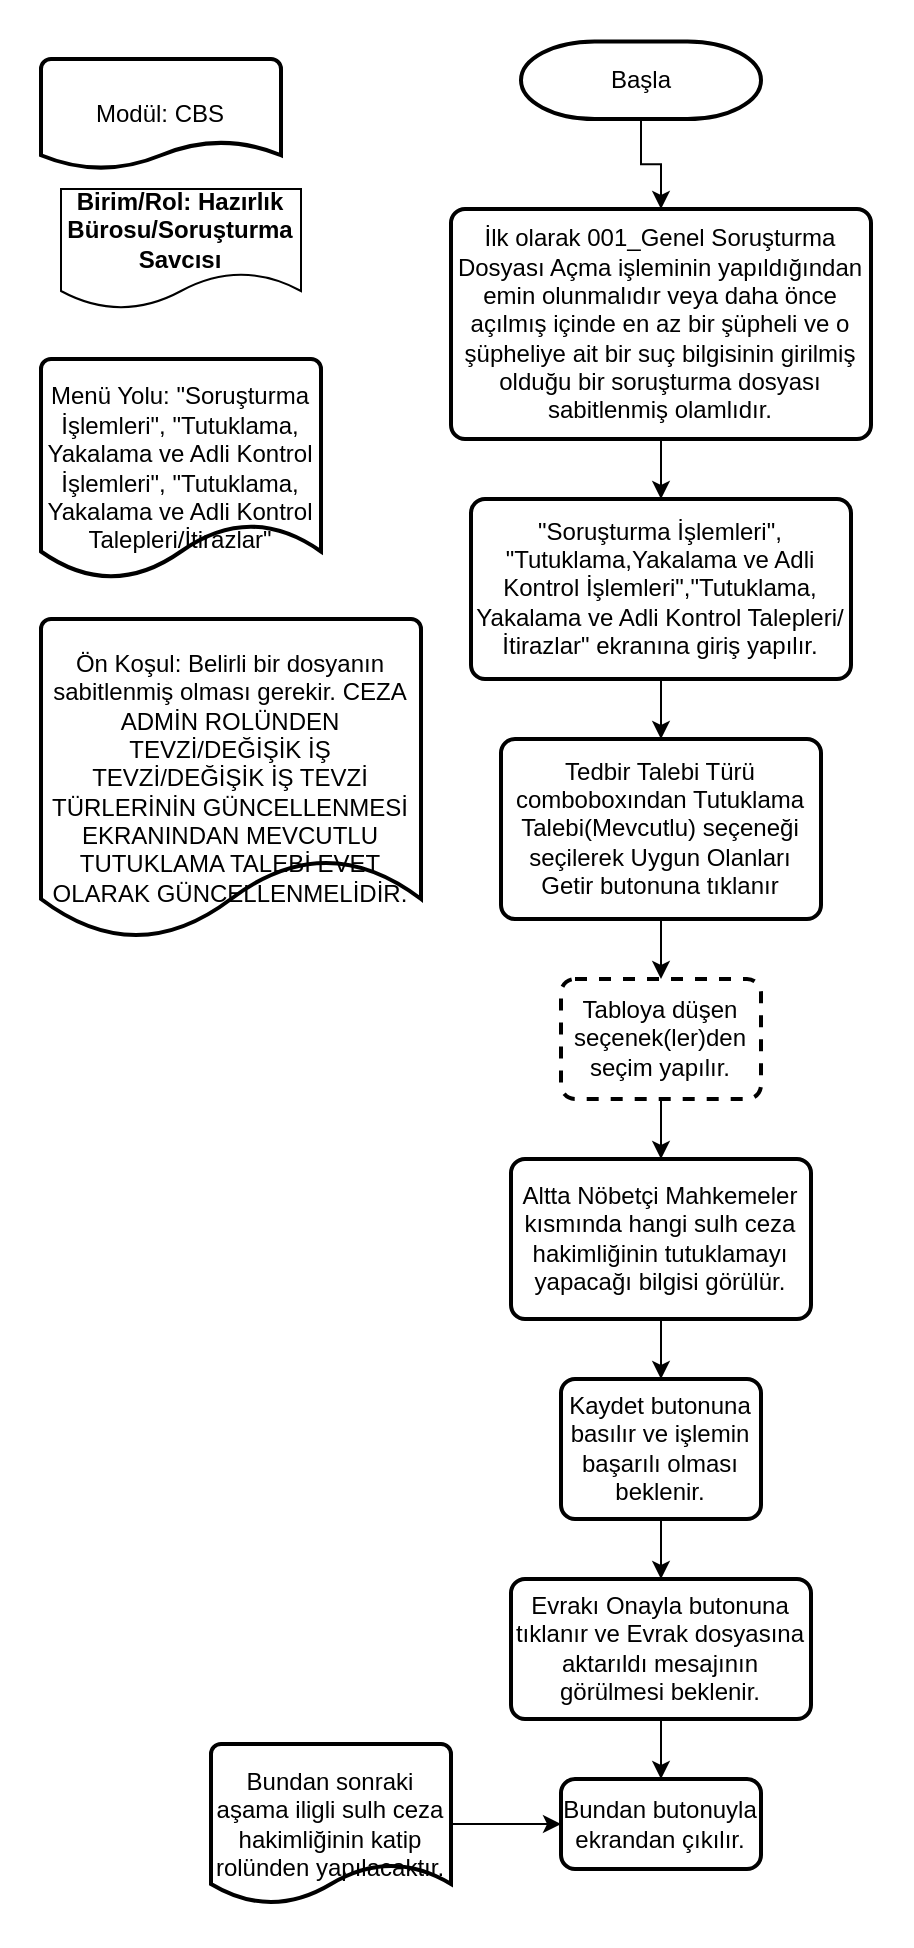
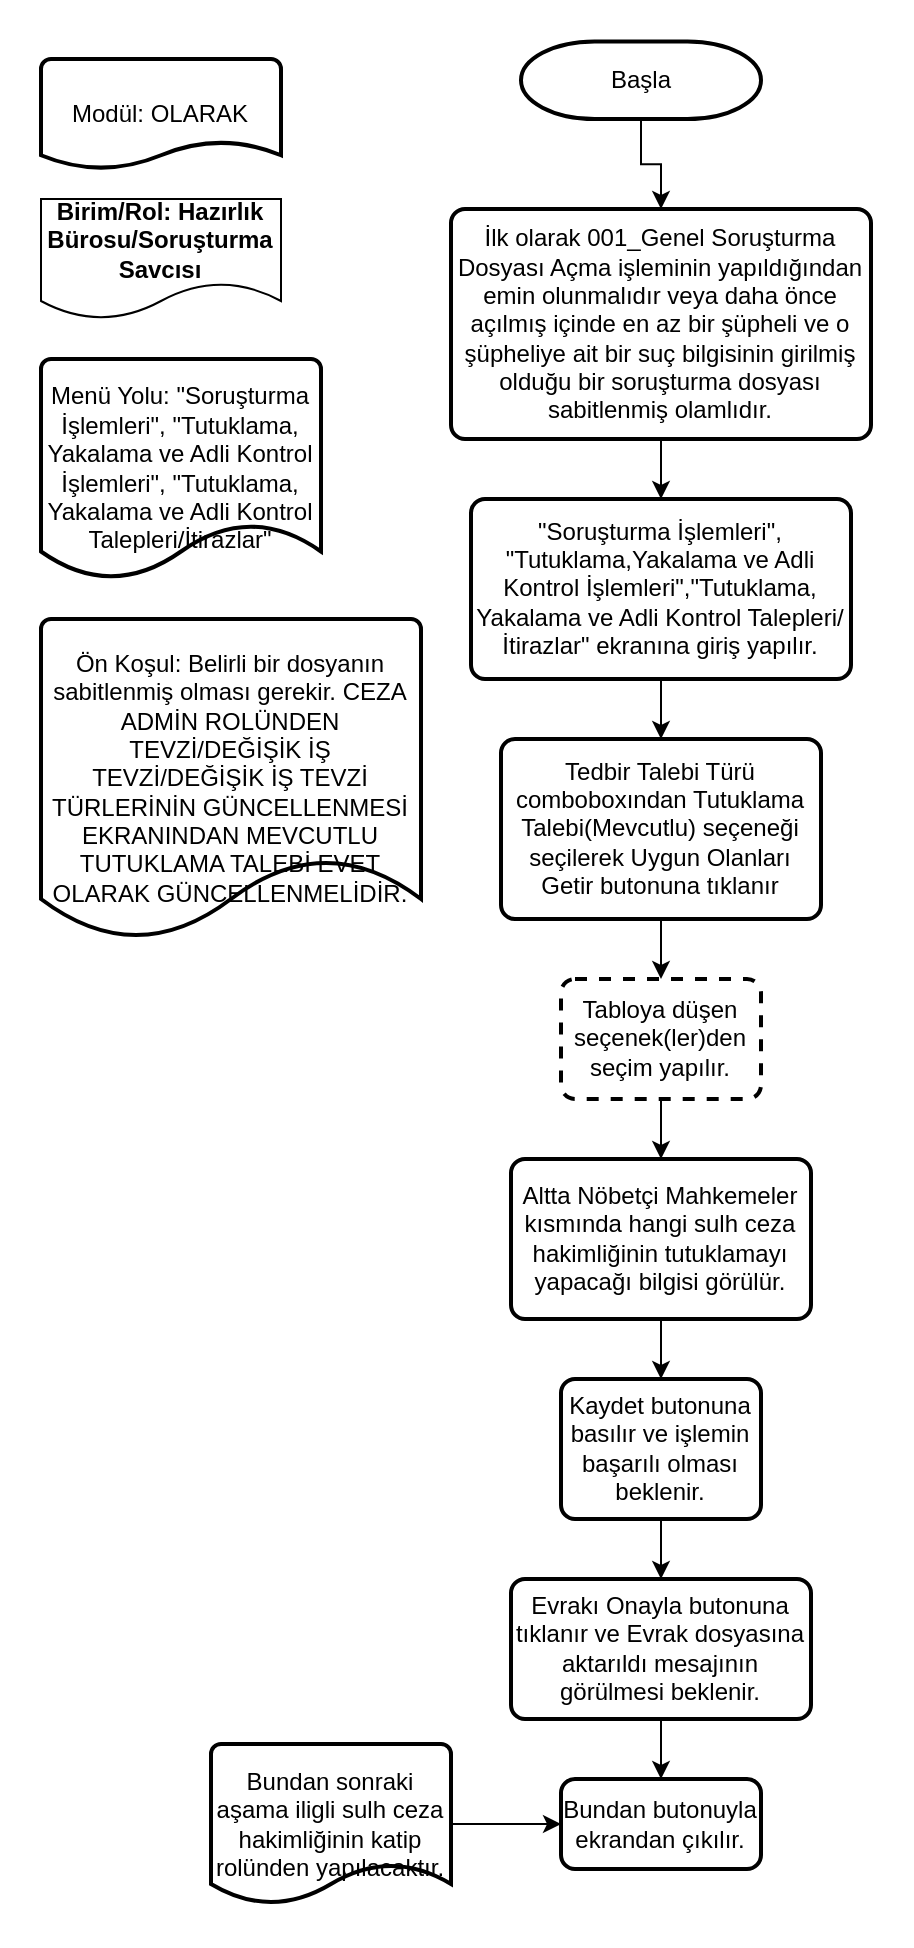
node "Modül: CBS": label "Modül: CBS" -> "Modül: OLARAK"
node "Birim/Rol: Hazırlık Bürosu/Soruşturma Savcısı": moved (181, 249) -> (161, 259)
